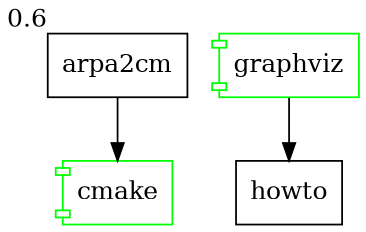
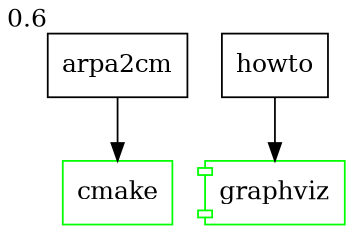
edge "graphviz" -> "howto": reversed
node "cmake": shape component -> box
